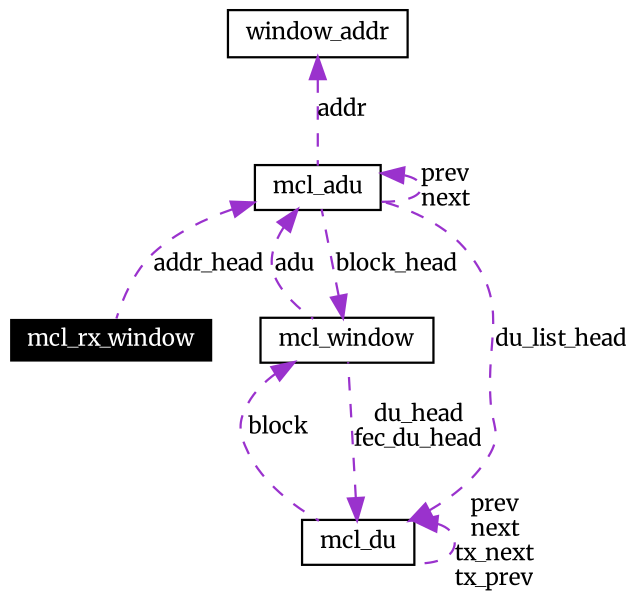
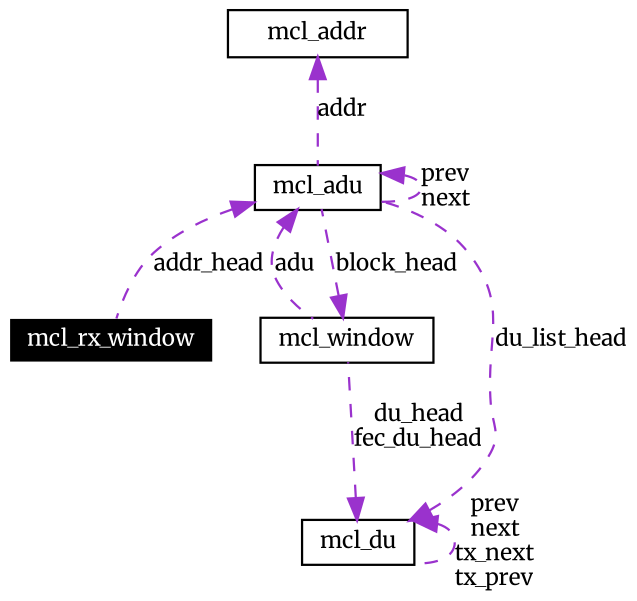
node "window_addr": label "window_addr" -> "mcl_addr"
edge "mcl_du" -> "mcl_window": removed, label "block"
